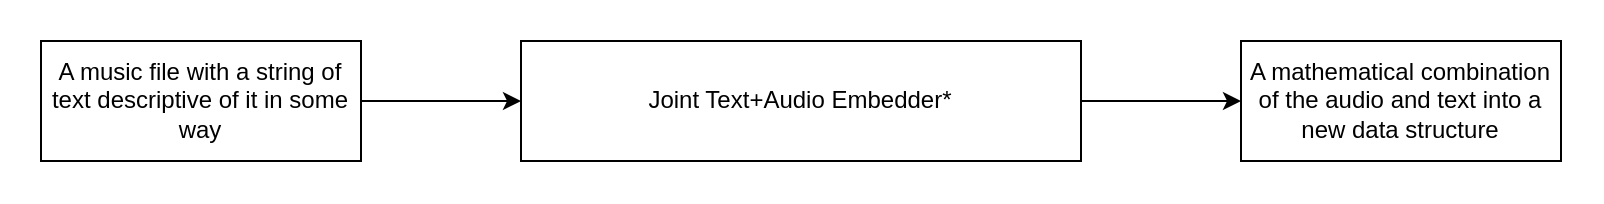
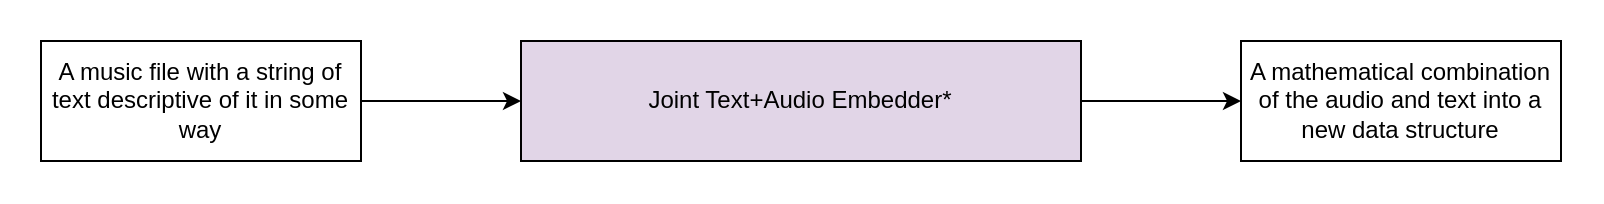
node "Joint Text+Audio Embedder*": fillcolor #ffffff -> #e1d5e7
